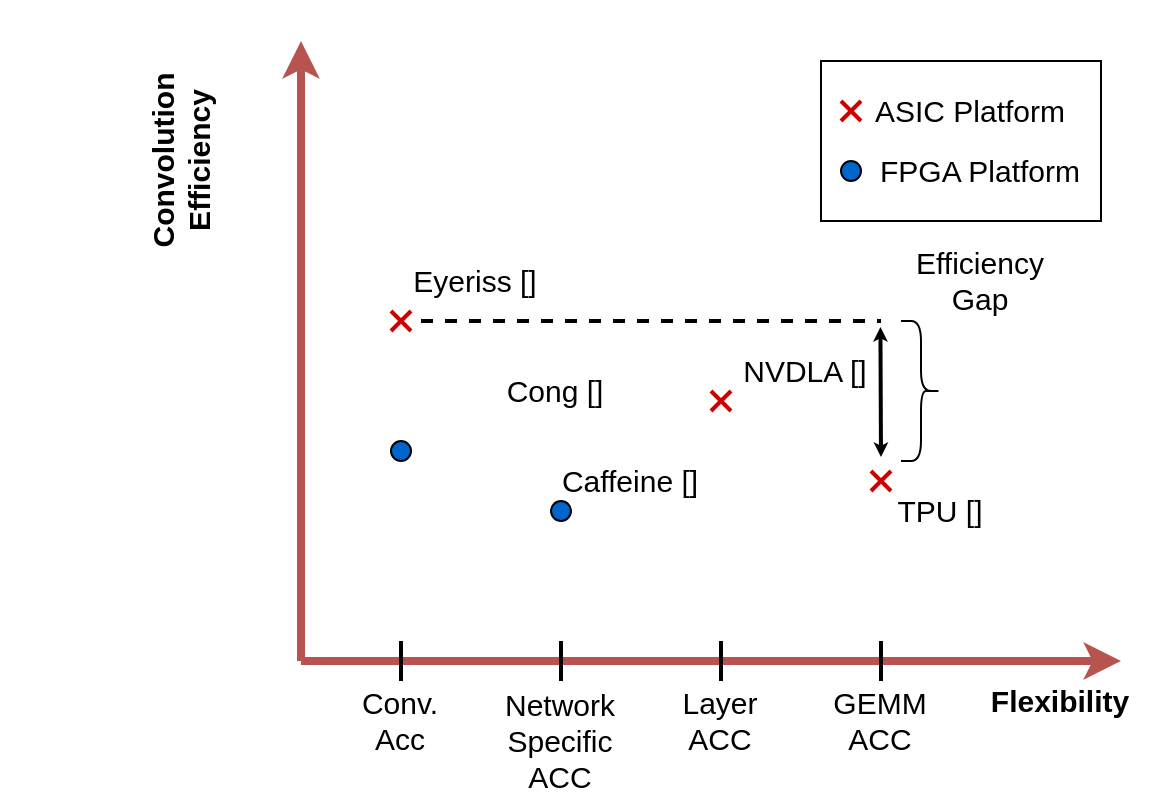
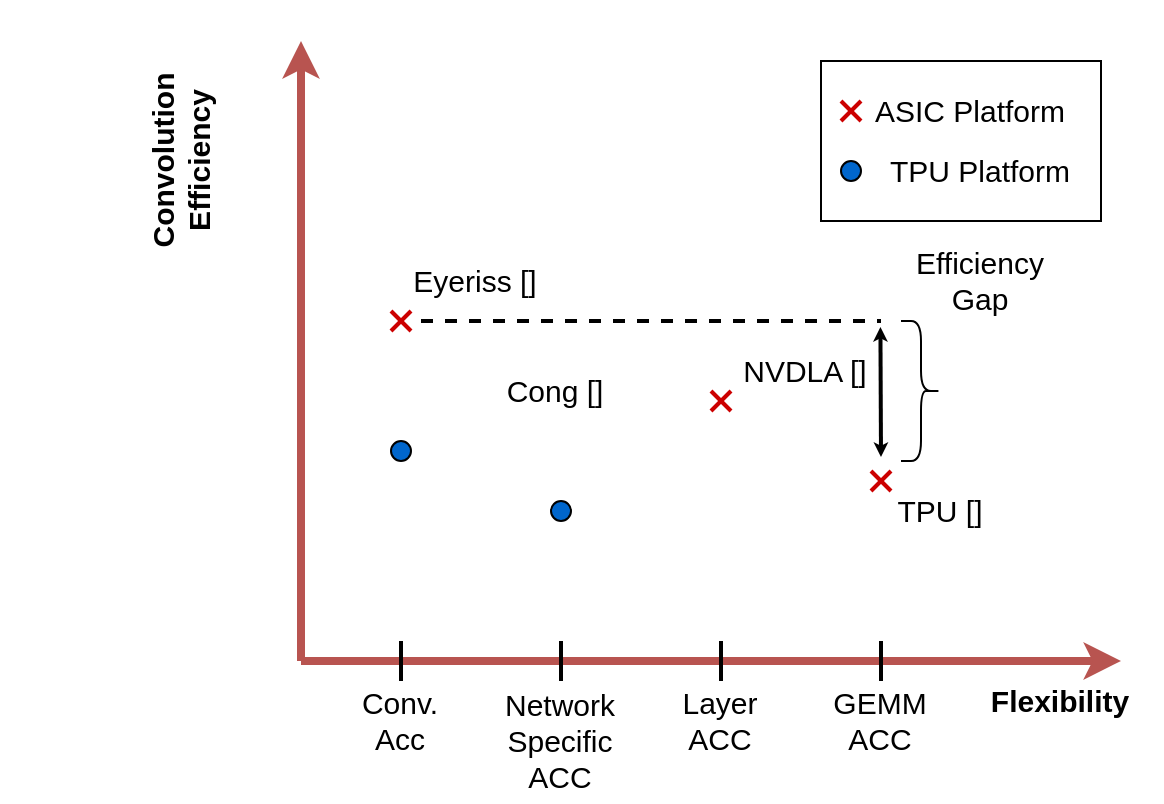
node "FPGA Platform": label "FPGA Platform" -> "TPU Platform"
node "Caffeine []": removed
